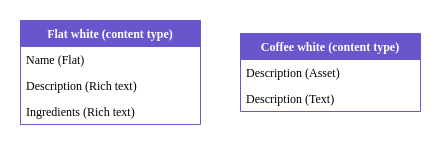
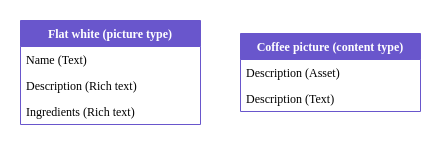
node "Flat white (content type)": label "Flat white (content type)" -> "Flat white (picture type)"
node "Coffee white (content type)": label "Coffee white (content type)" -> "Coffee picture (content type)"
node "Name (Flat)": label "Name (Flat)" -> "Name (Text)"
